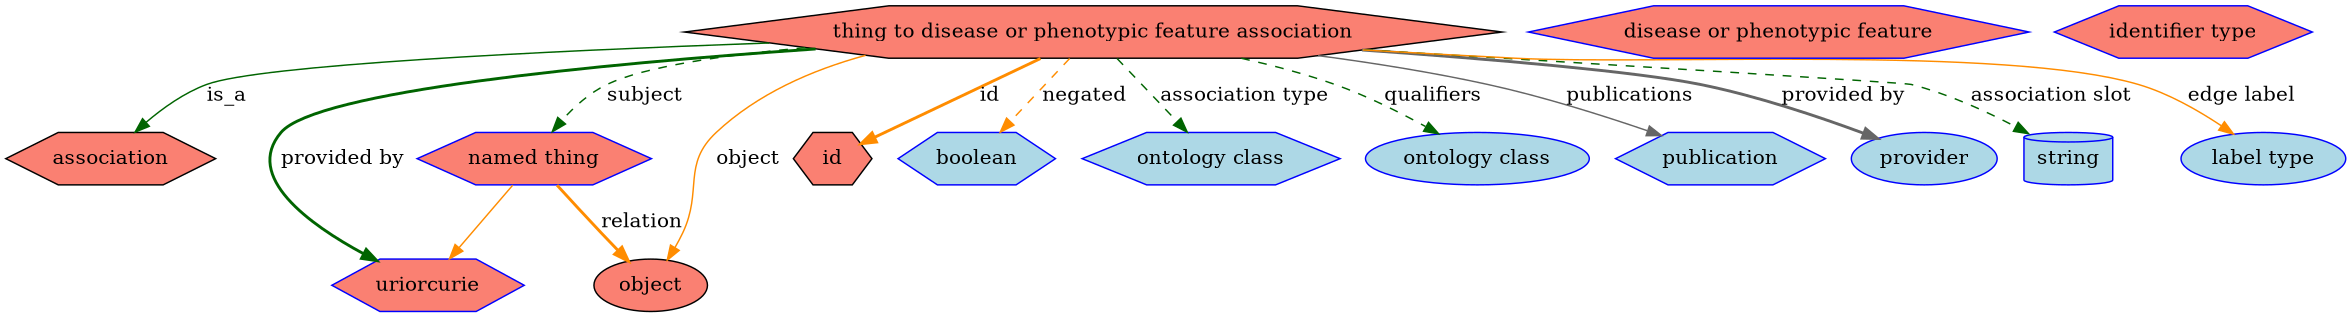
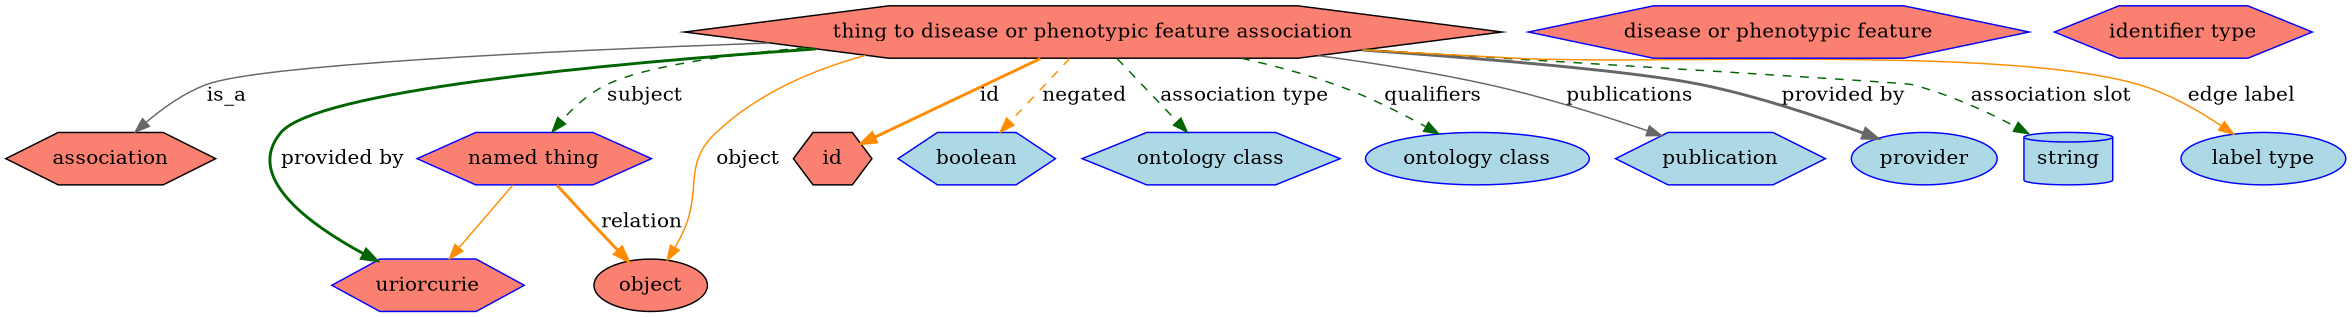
edge "thing to disease or phenotypic feature association" -> "association": color darkgreen -> gray40
